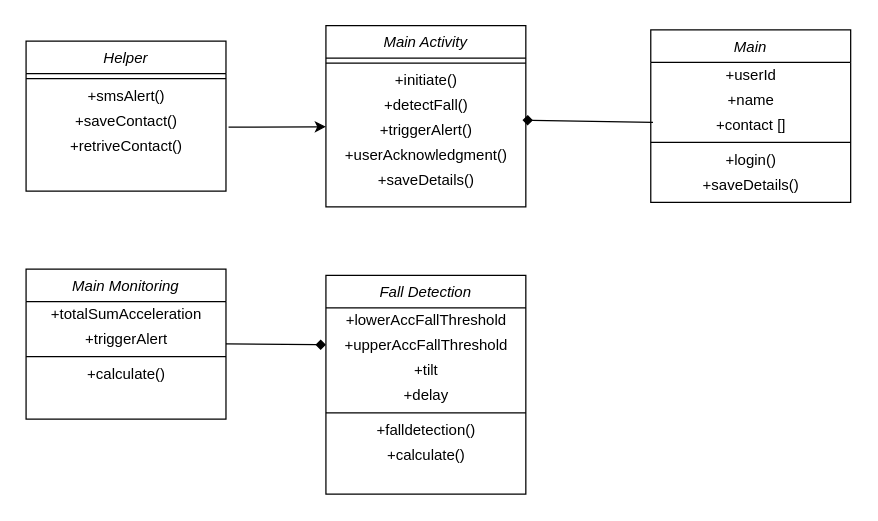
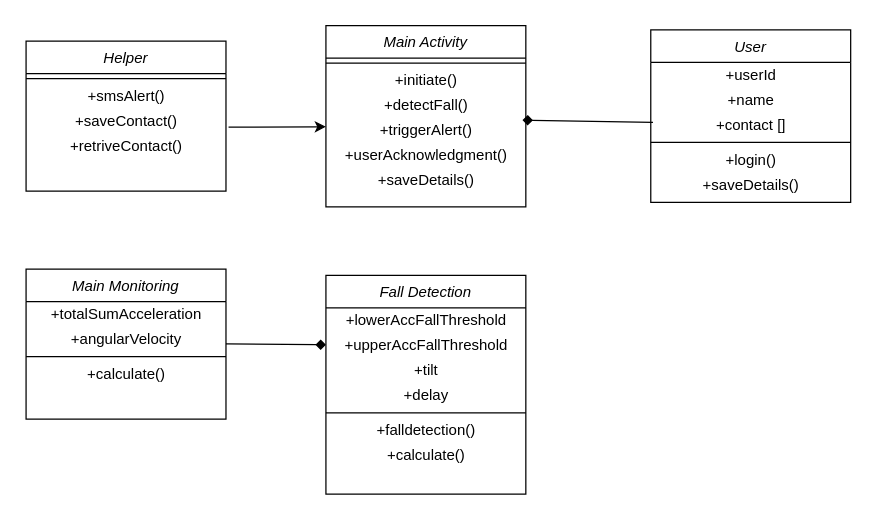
node "Main": label "Main" -> "User"
node "+triggerAlert": label "+triggerAlert" -> "+angularVelocity"
